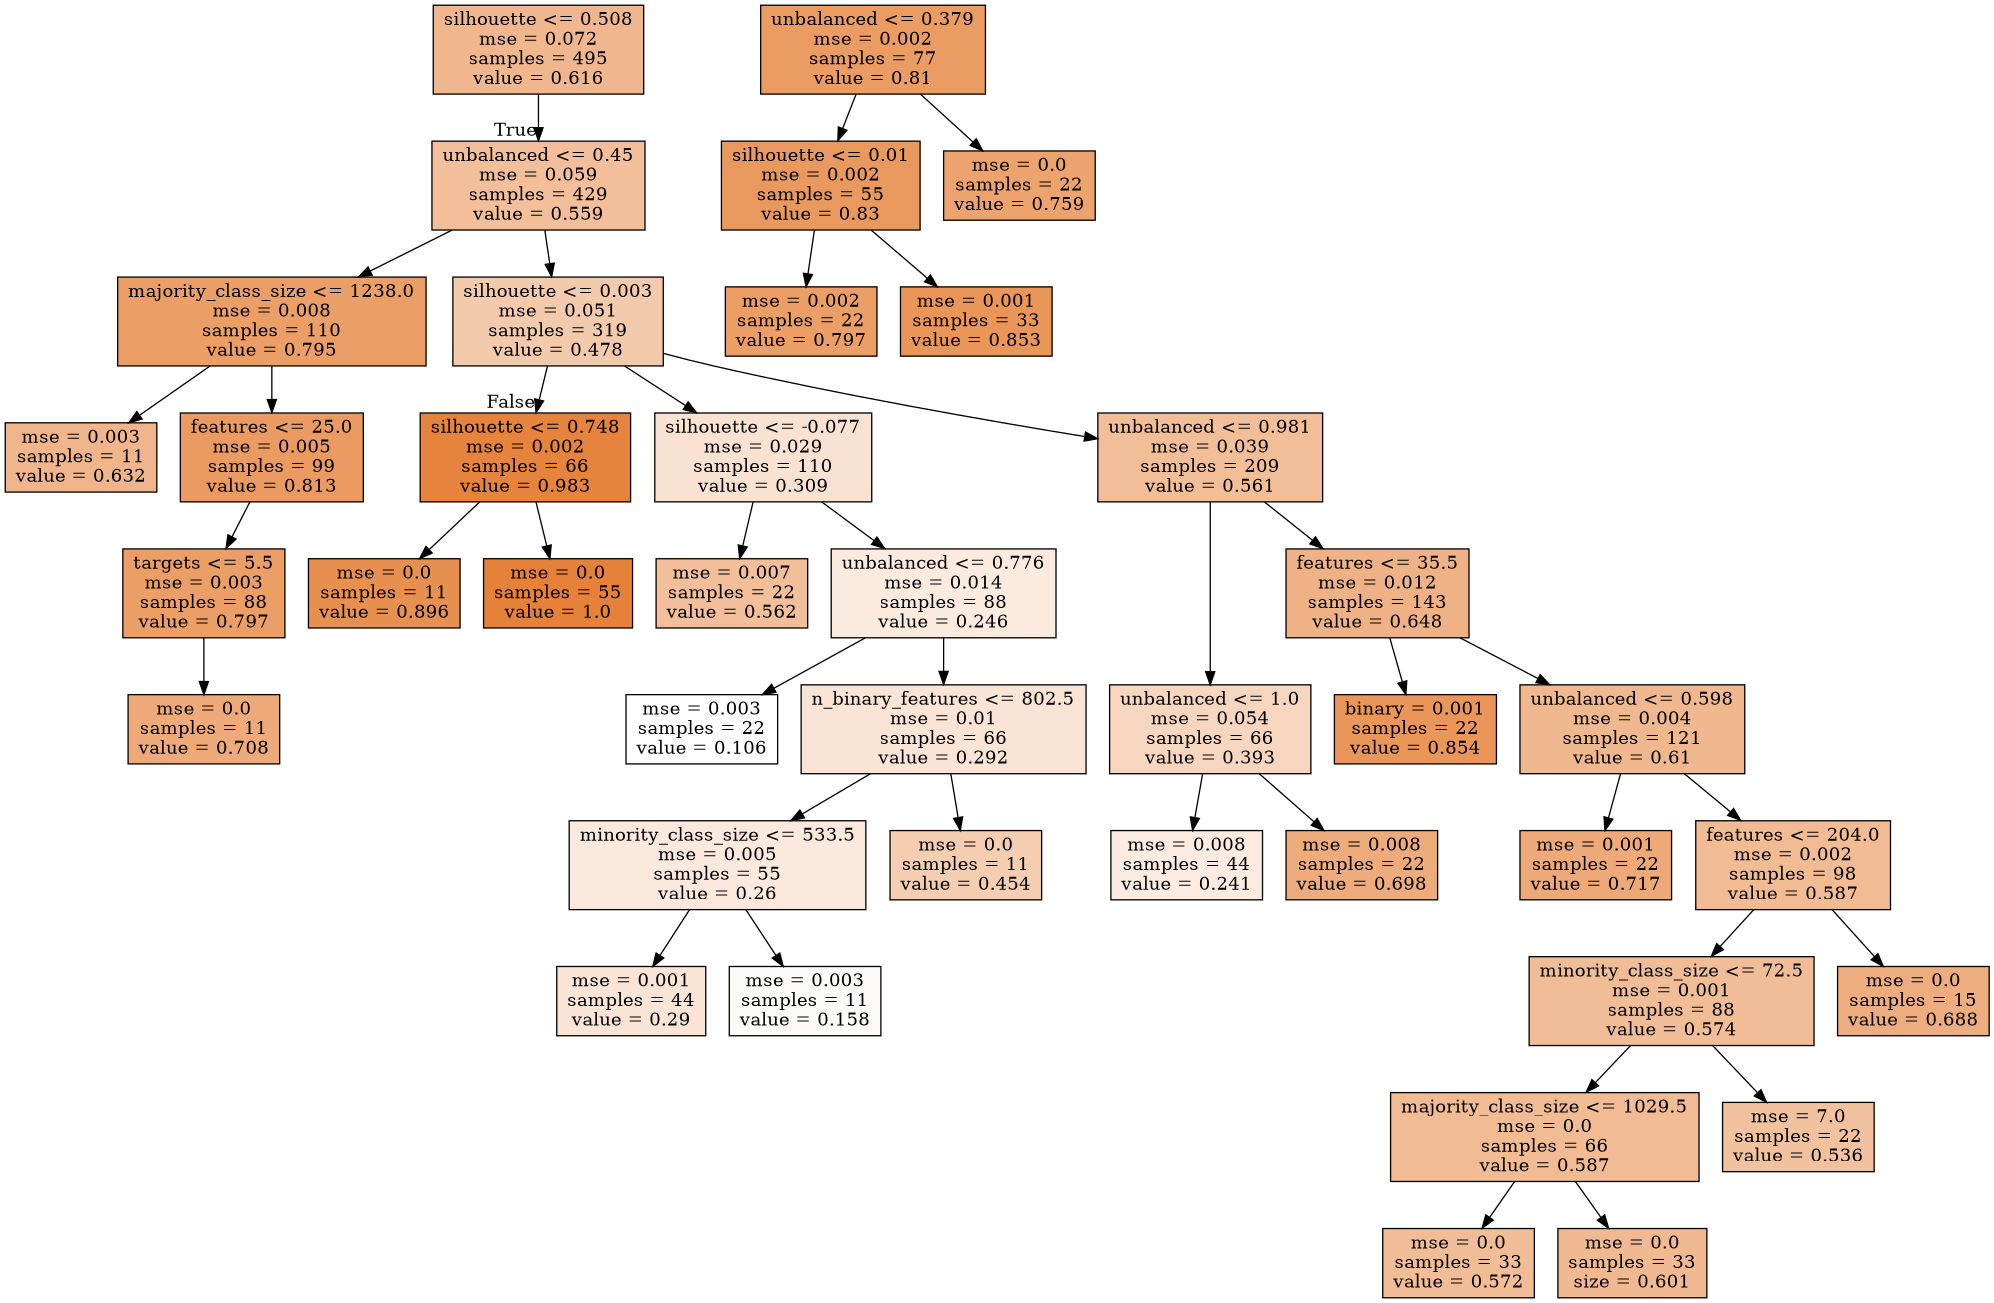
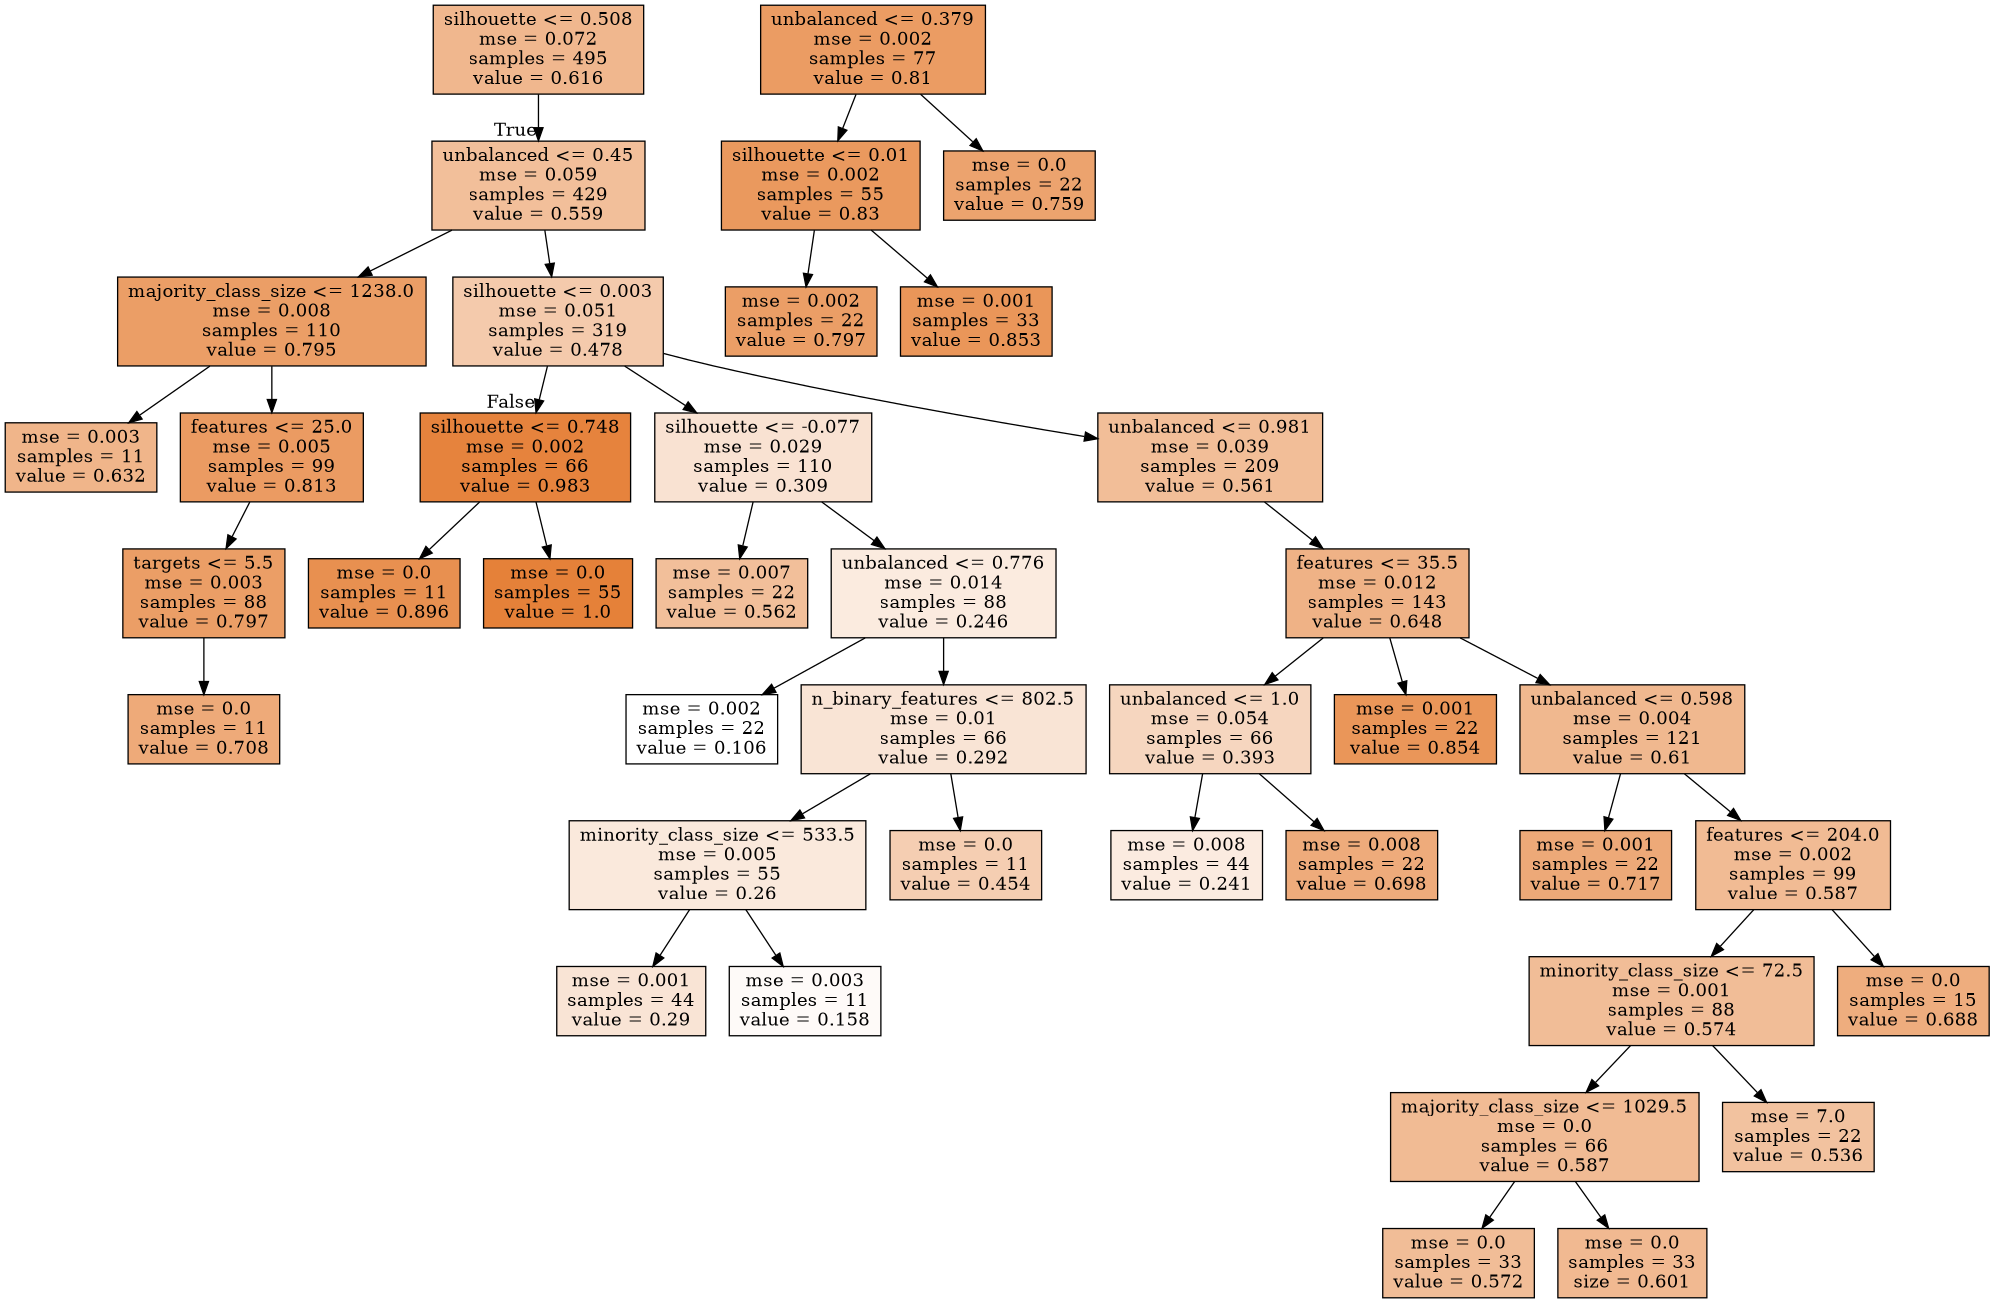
edge "unbalanced <= 0.981 mse = 0.039 samples = 209 value = 0.561" -> "unbalanced <= 1.0 mse = 0.054 samples = 66 value = 0.393": now "features <= 35.5 mse = 0.012 samples = 143 value = 0.648" -> "unbalanced <= 1.0 mse = 0.054 samples = 66 value = 0.393"
node "mse = 0.003 samples = 22 value = 0.106": label "mse = 0.003 samples = 22 value = 0.106" -> "mse = 0.002 samples = 22 value = 0.106"
node "binary = 0.001 samples = 22 value = 0.854": label "binary = 0.001 samples = 22 value = 0.854" -> "mse = 0.001 samples = 22 value = 0.854"
node "features <= 204.0 mse = 0.002 samples = 98 value = 0.587": label "features <= 204.0 mse = 0.002 samples = 98 value = 0.587" -> "features <= 204.0 mse = 0.002 samples = 99 value = 0.587"
